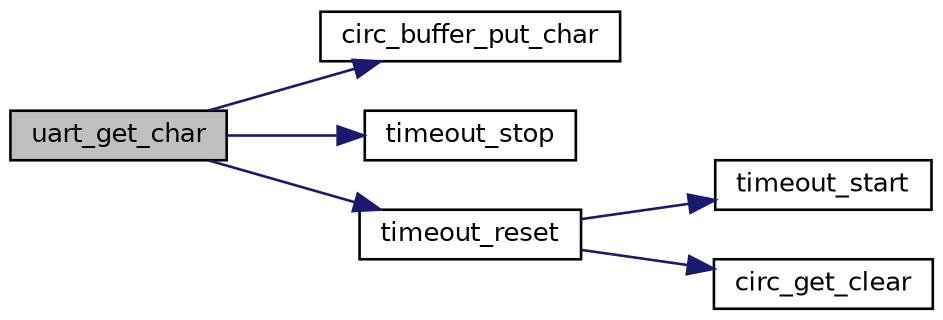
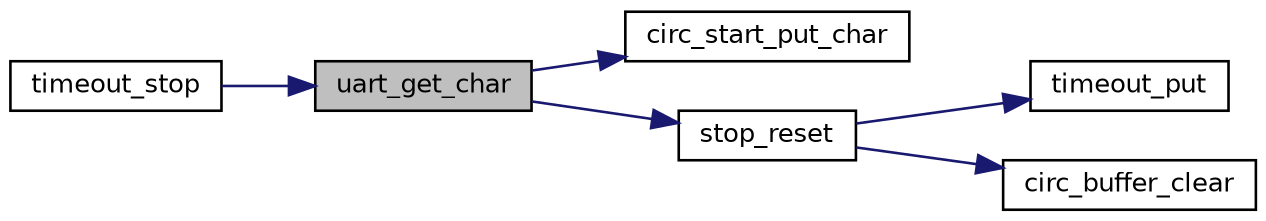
node "circ_buffer_put_char": label "circ_buffer_put_char" -> "circ_start_put_char"
edge "uart_get_char" -> "timeout_stop": reversed
node "timeout_start": label "timeout_start" -> "timeout_put"
node "timeout_reset": label "timeout_reset" -> "stop_reset"
node "circ_get_clear": label "circ_get_clear" -> "circ_buffer_clear"
